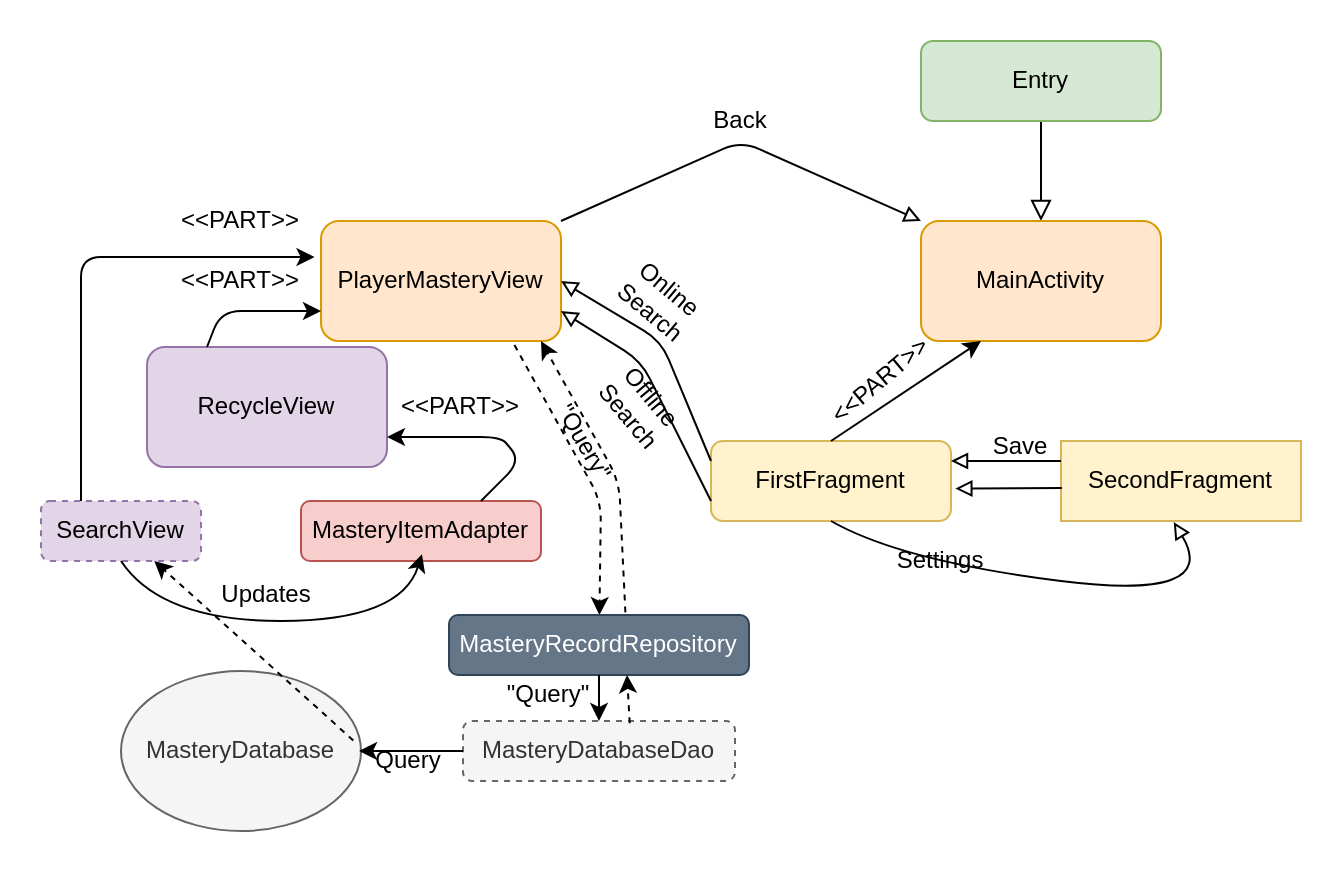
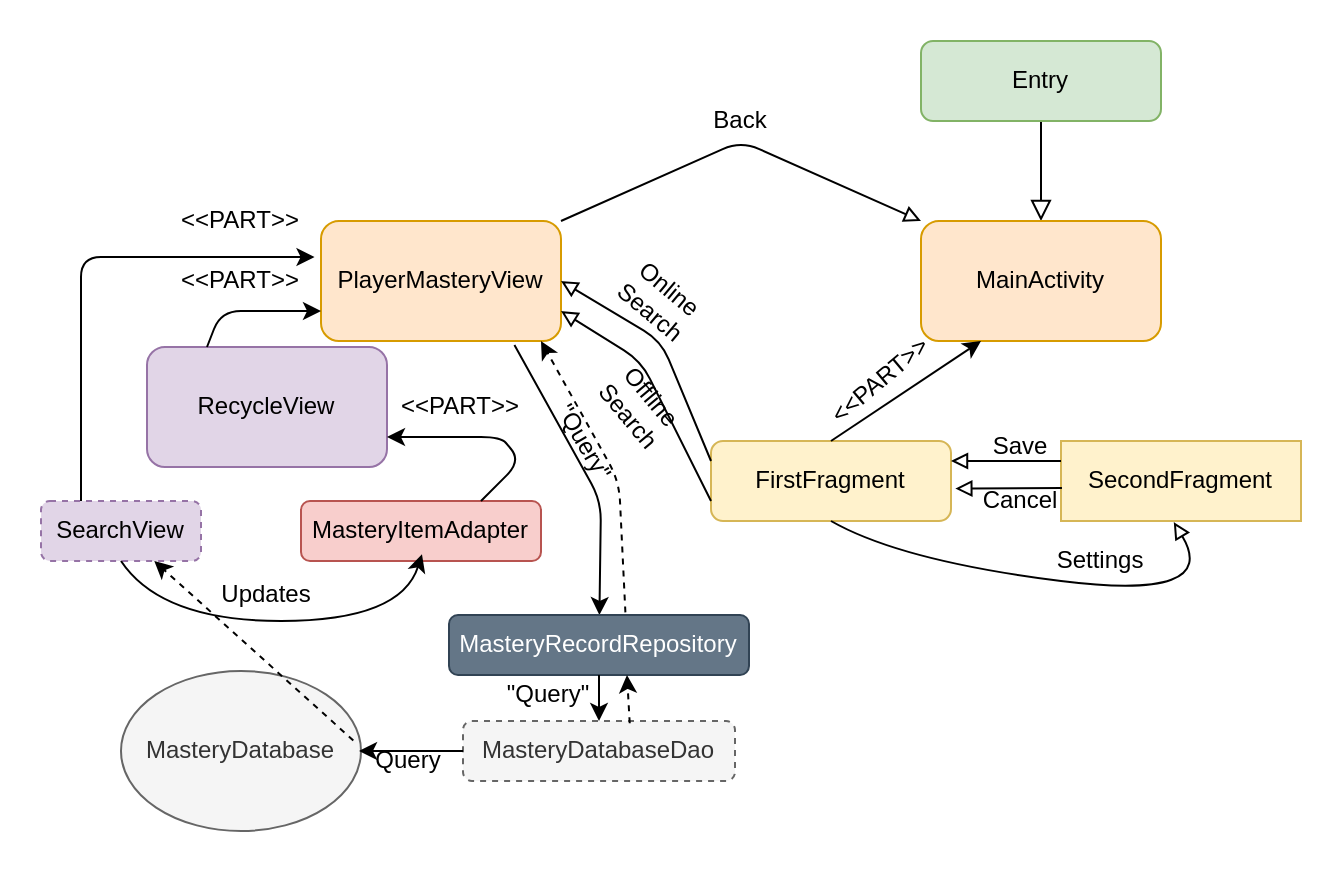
edge "PlayerMasteryView" -> "MasteryRecordRepository": style dashed -> solid
node "Cancel": added
node "Settings": moved (941, 561) -> (1101, 561)
